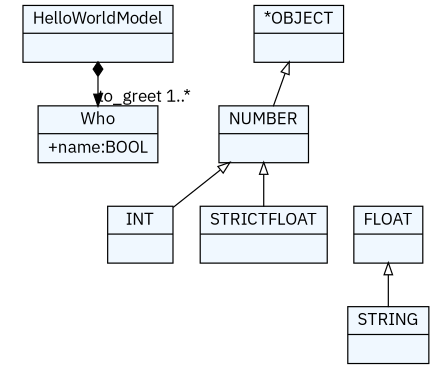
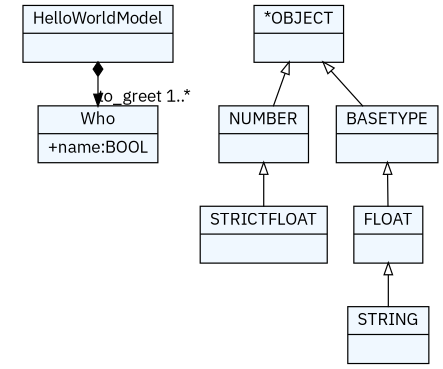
node "BASETYPE": added
node "INT": removed
